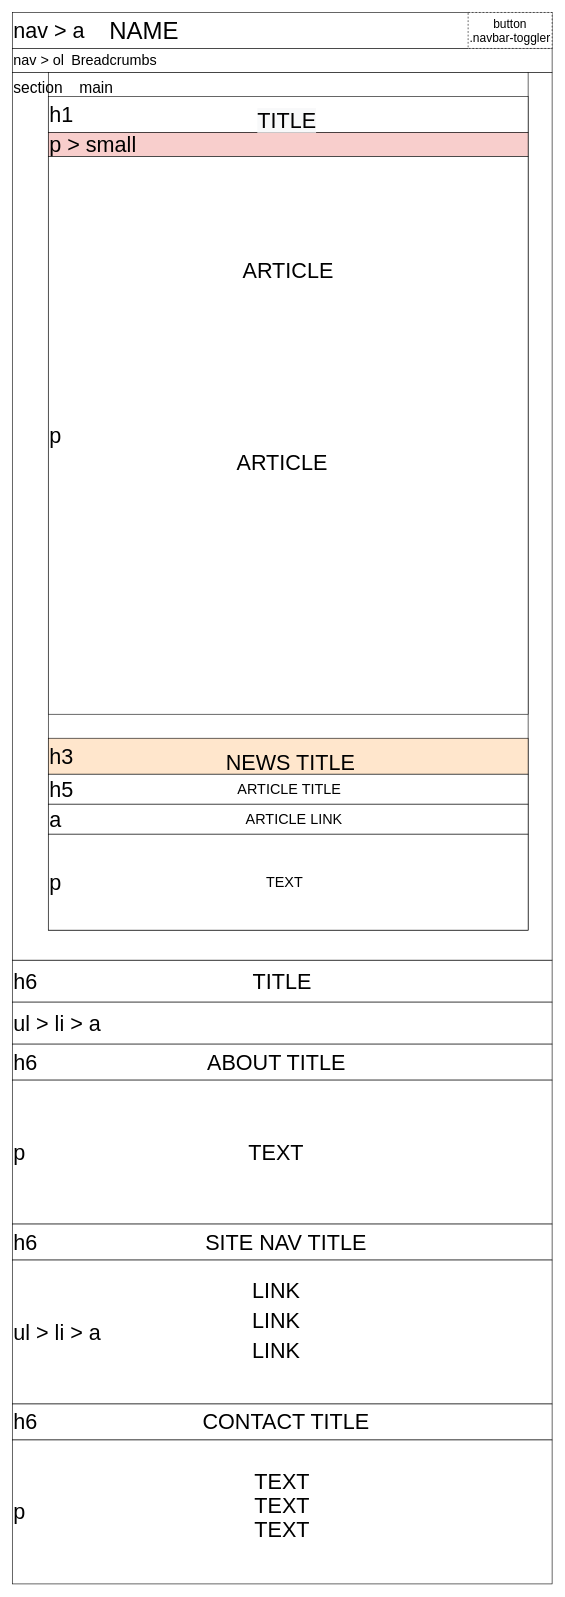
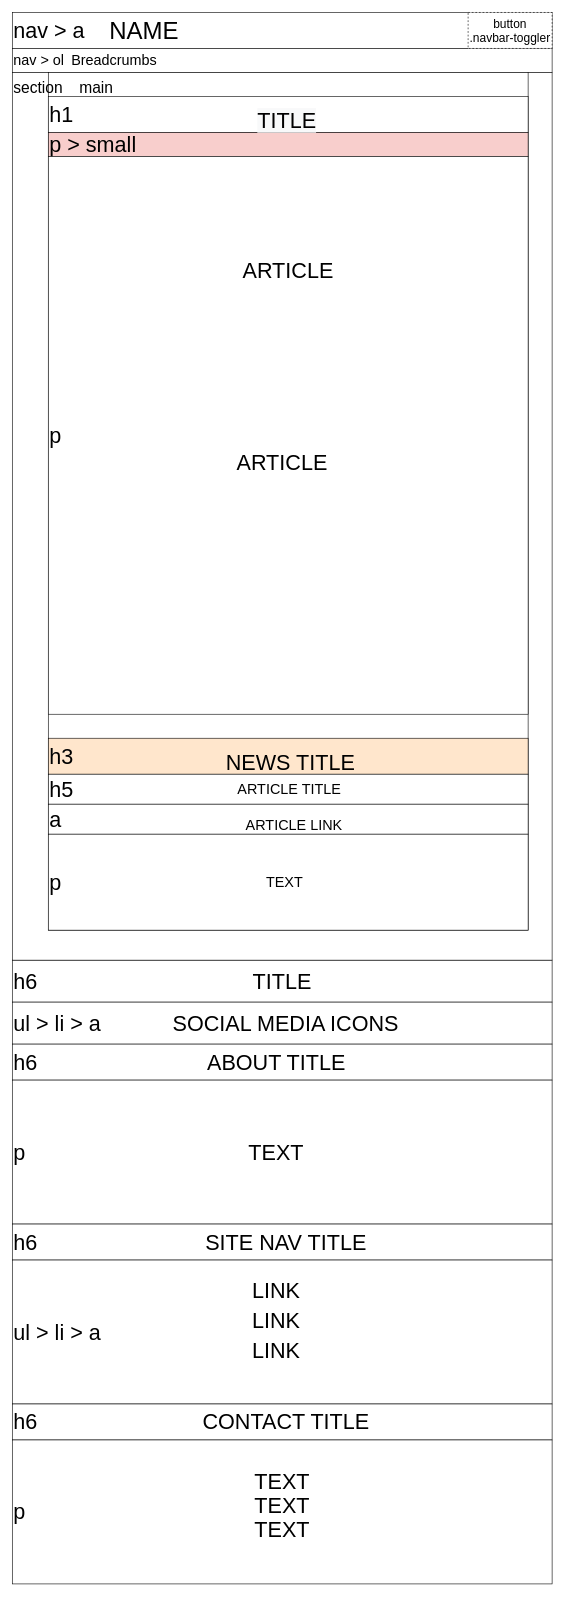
node "ARTICLE LINK": moved (294, 819) -> (294, 825)
node "SOCIAL MEDIA ICONS": added
